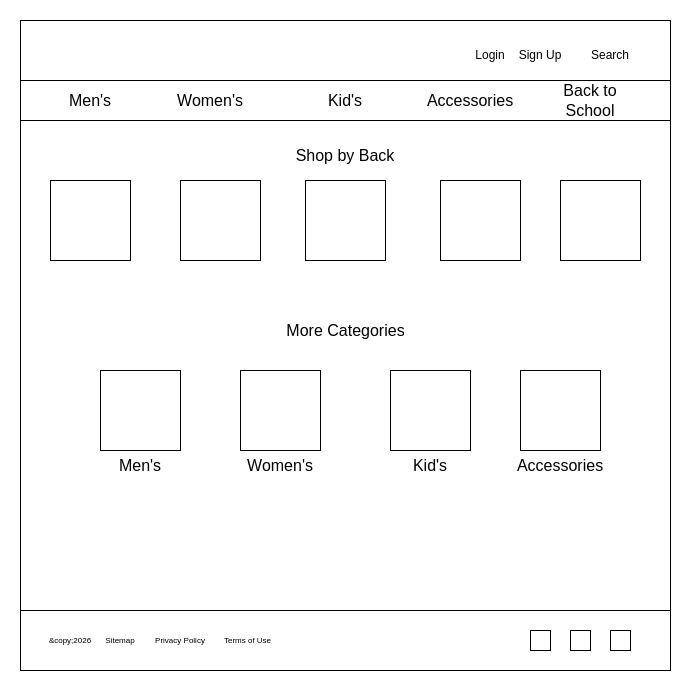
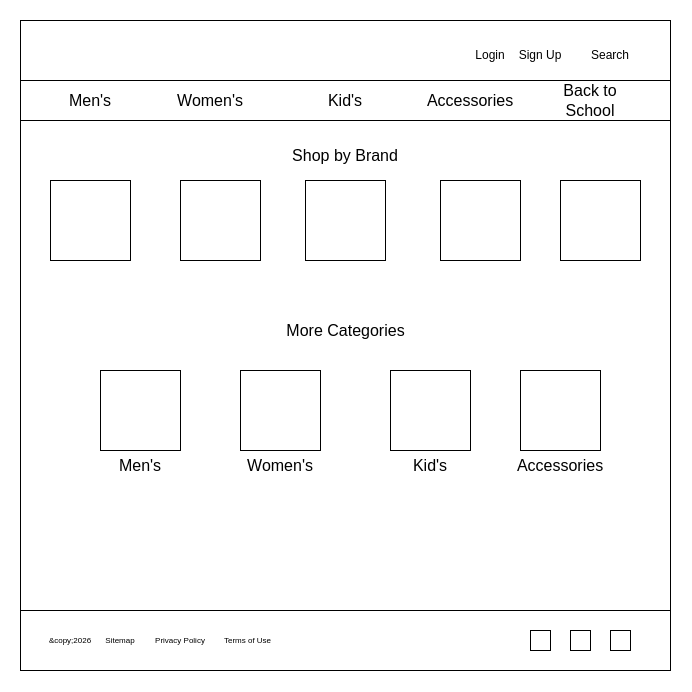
node "Shop by Back": label "Shop by Back" -> "Shop by Brand"
